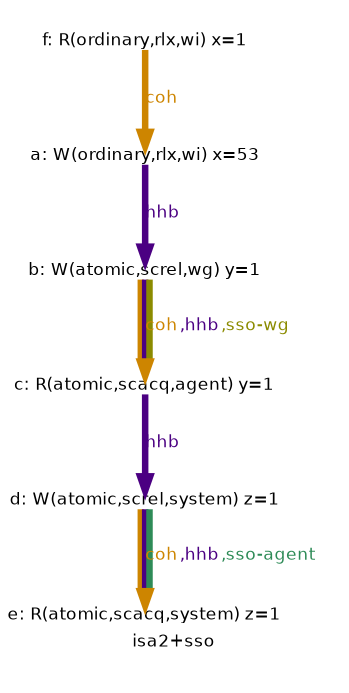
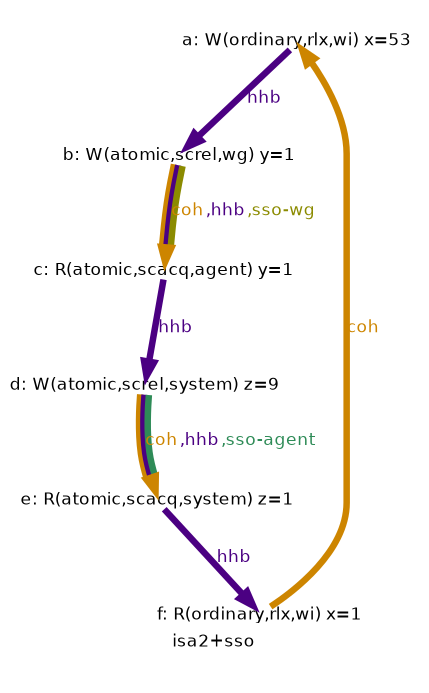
node "d: W(atomic,screl,system) z=1": label "d: W(atomic,screl,system) z=1" -> "d: W(atomic,screl,system) z=9"
edge "e: R(atomic,scacq,system) z=1" -> "f: R(ordinary,rlx,wi) x=1": added, label "hhb"
